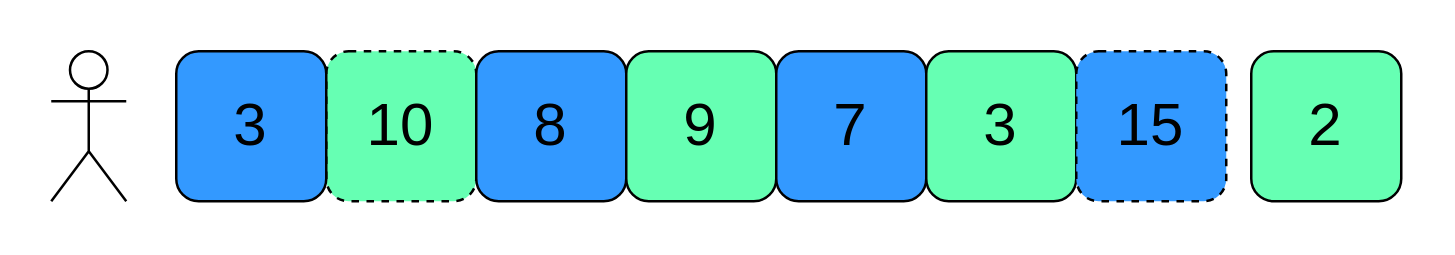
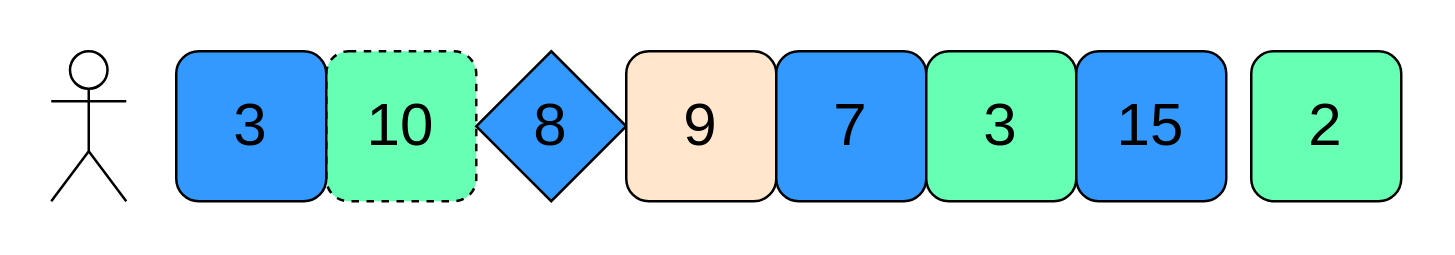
node "8": shape rounded rectangle -> diamond
node "9": fillcolor #66ffb3 -> #ffe6cc
node "15": style dashed -> solid
